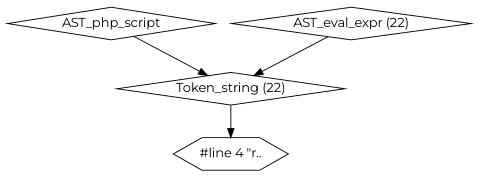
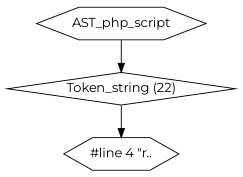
node "AST_php_script": shape diamond -> hexagon
node "AST_eval_expr (22)": removed
